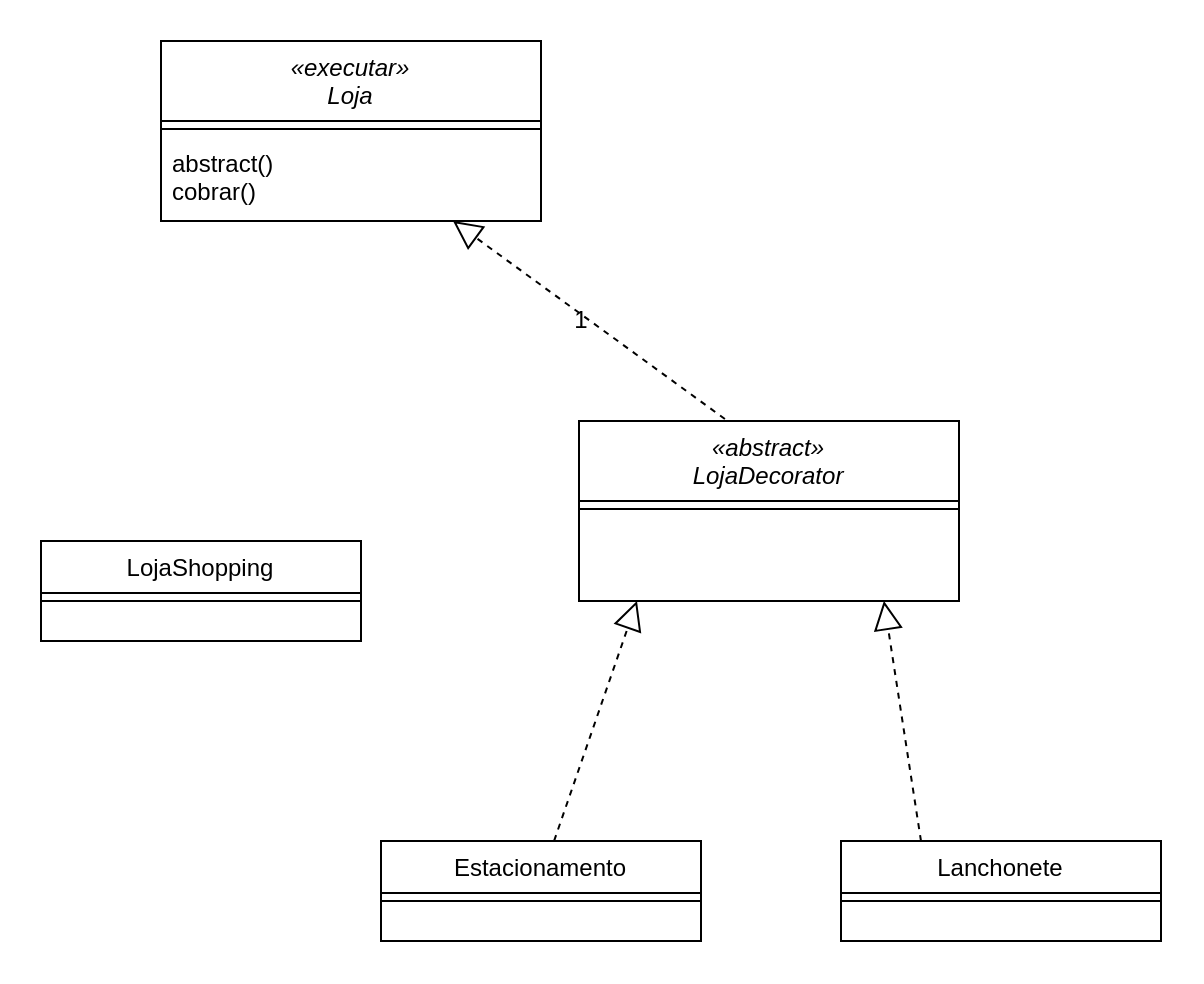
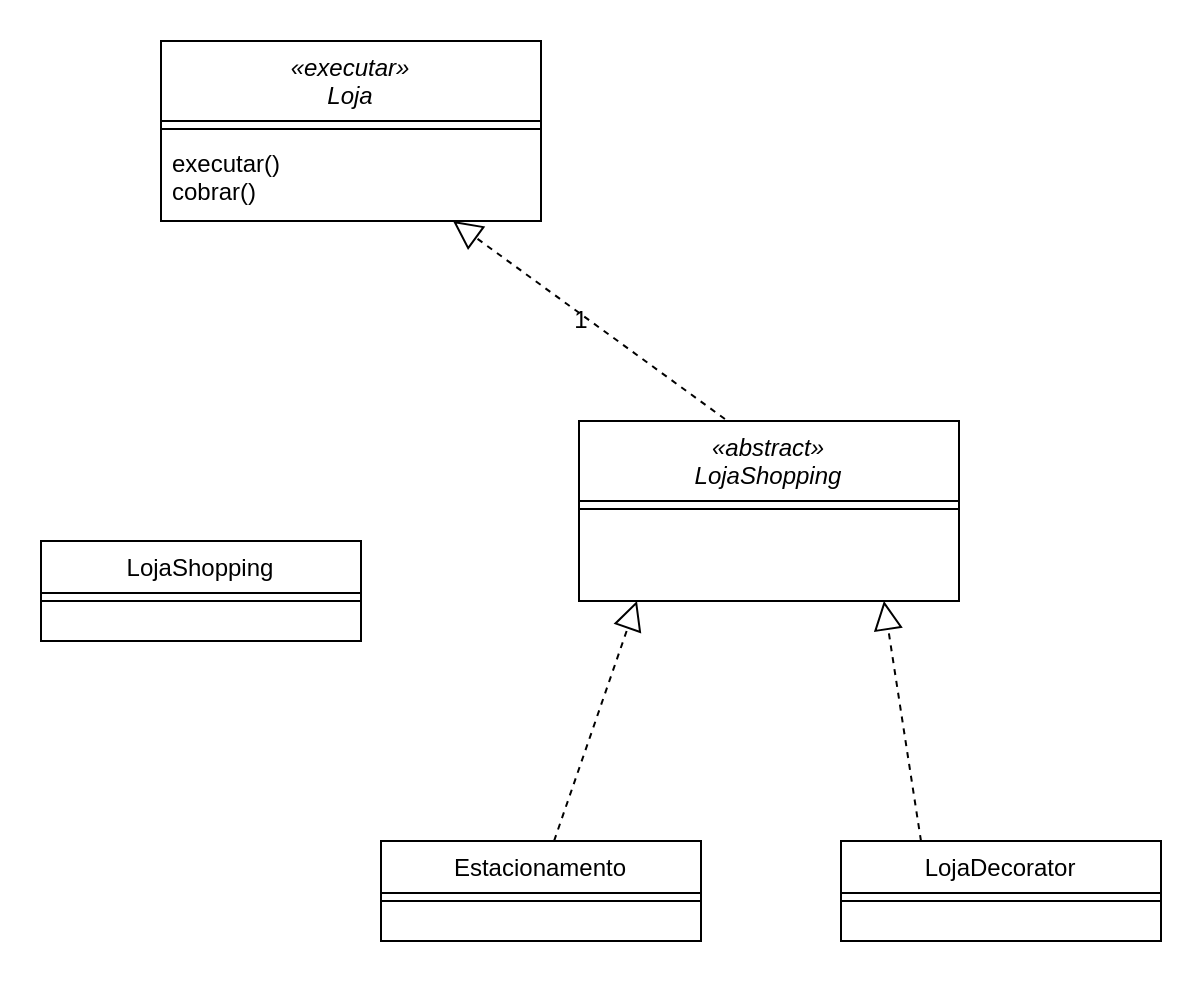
node "abstract() cobrar()": label "abstract() cobrar()" -> "executar() cobrar()"
node "«abstract» LojaDecorator": label "«abstract» LojaDecorator" -> "«abstract» LojaShopping"
node "Lanchonete": label "Lanchonete" -> "LojaDecorator"
